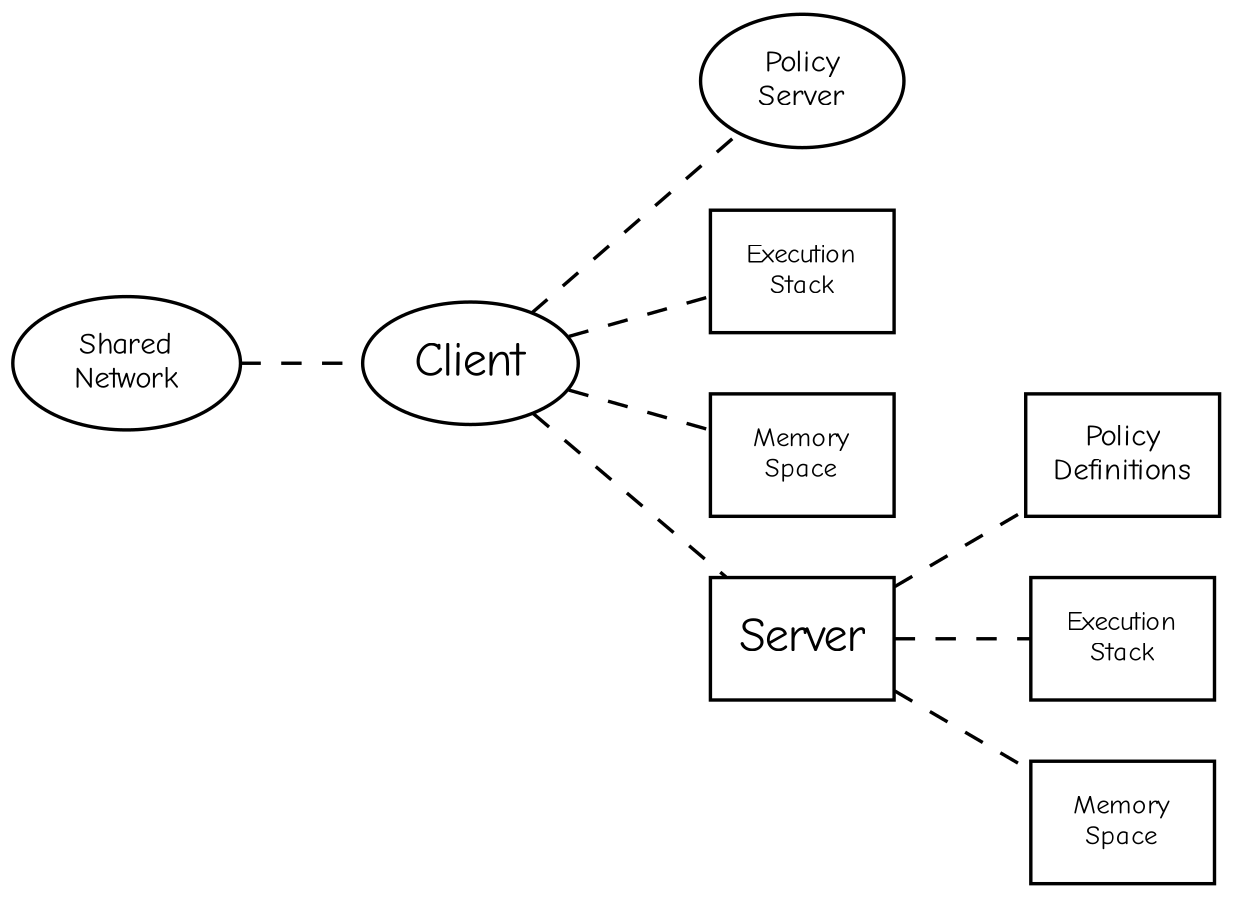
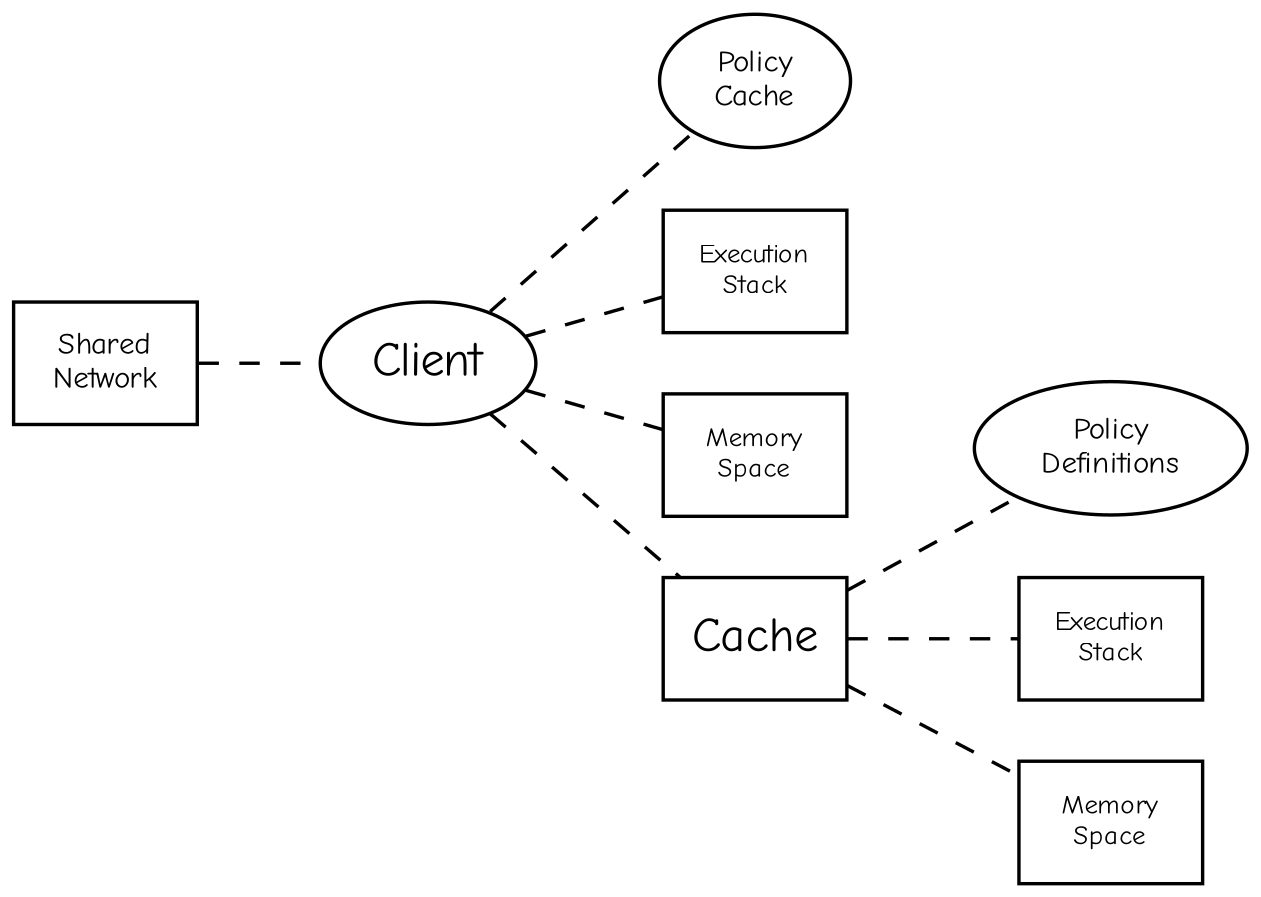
node "Policy Server": label "Policy Server" -> "Policy Cache"
node "Shared Network": shape ellipse -> box
node "Policy Definitions": shape box -> ellipse
node "Server": label "Server" -> "Cache"
